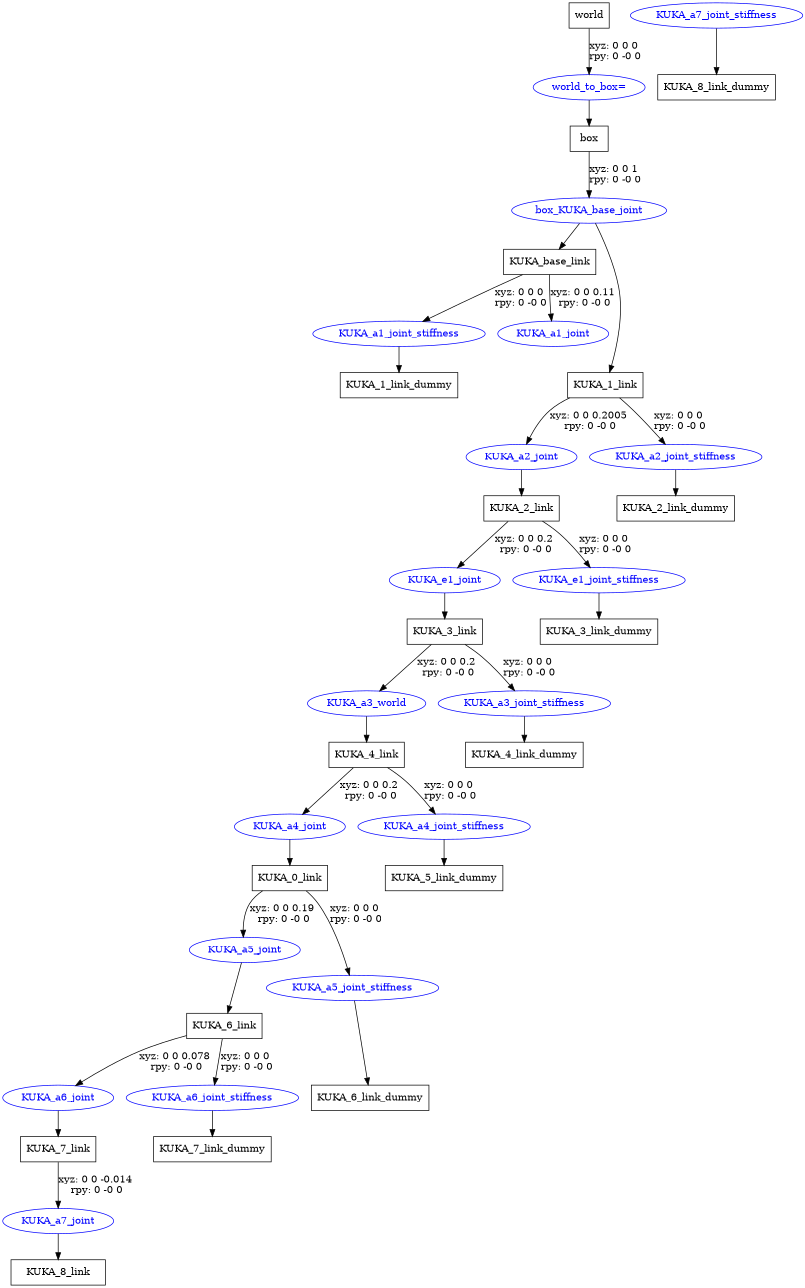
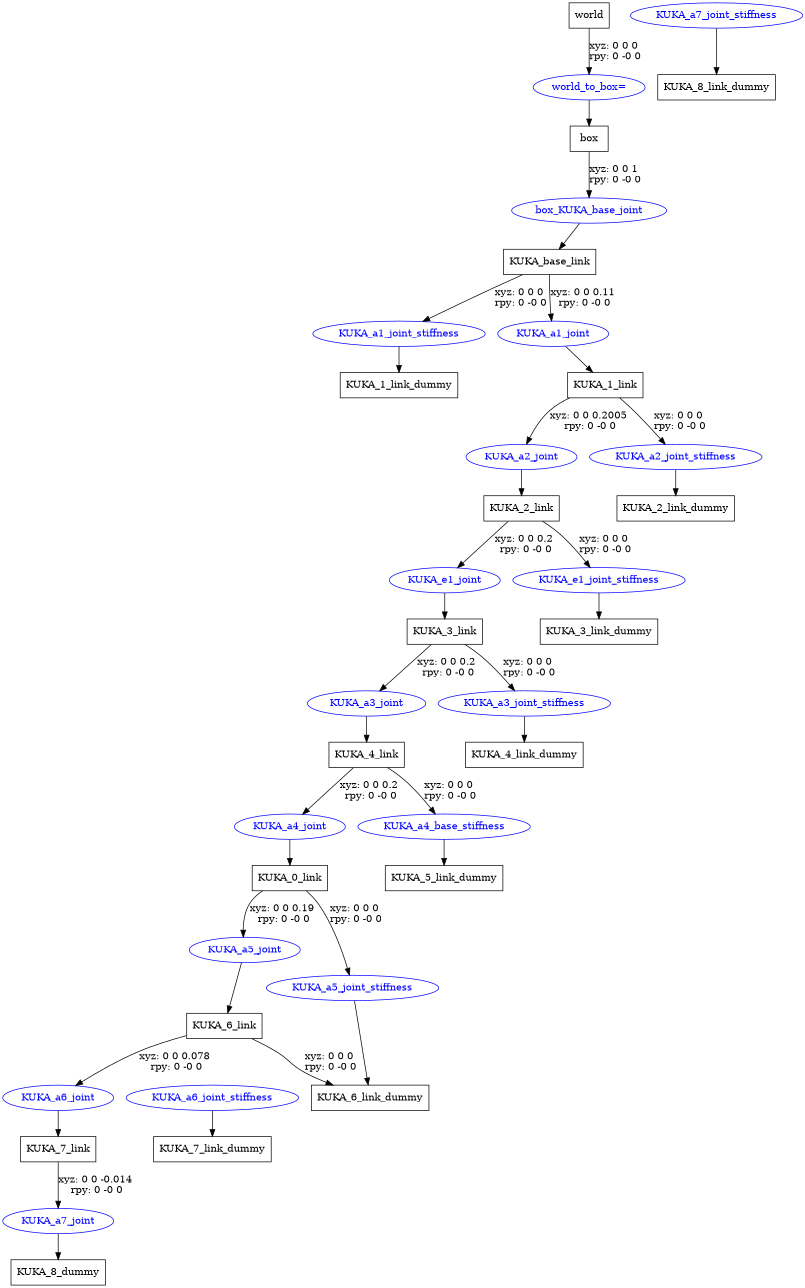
edge "box_KUKA_base_joint" -> "KUKA_1_link": now "KUKA_a1_joint" -> "KUKA_1_link"
node "KUKA_a3_world": label "KUKA_a3_world" -> "KUKA_a3_joint"
node "KUKA_a4_joint_stiffness": label "KUKA_a4_joint_stiffness" -> "KUKA_a4_base_stiffness"
edge "KUKA_6_link" -> "KUKA_a6_joint_stiffness": now "KUKA_6_link" -> "KUKA_6_link_dummy"
node "KUKA_8_link": label "KUKA_8_link" -> "KUKA_8_dummy"
